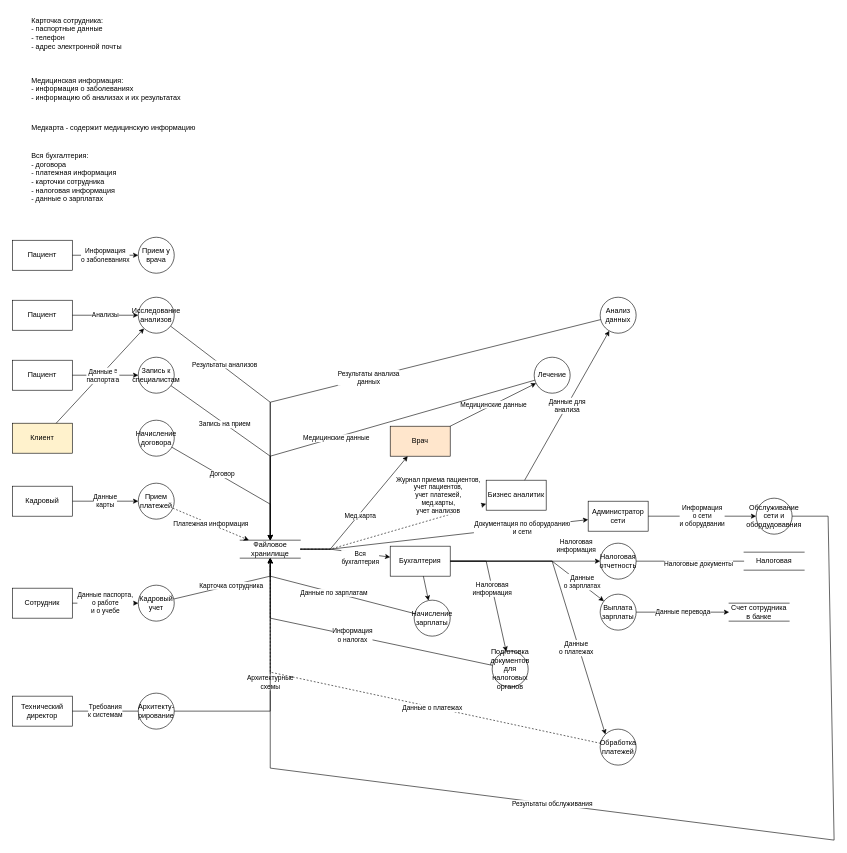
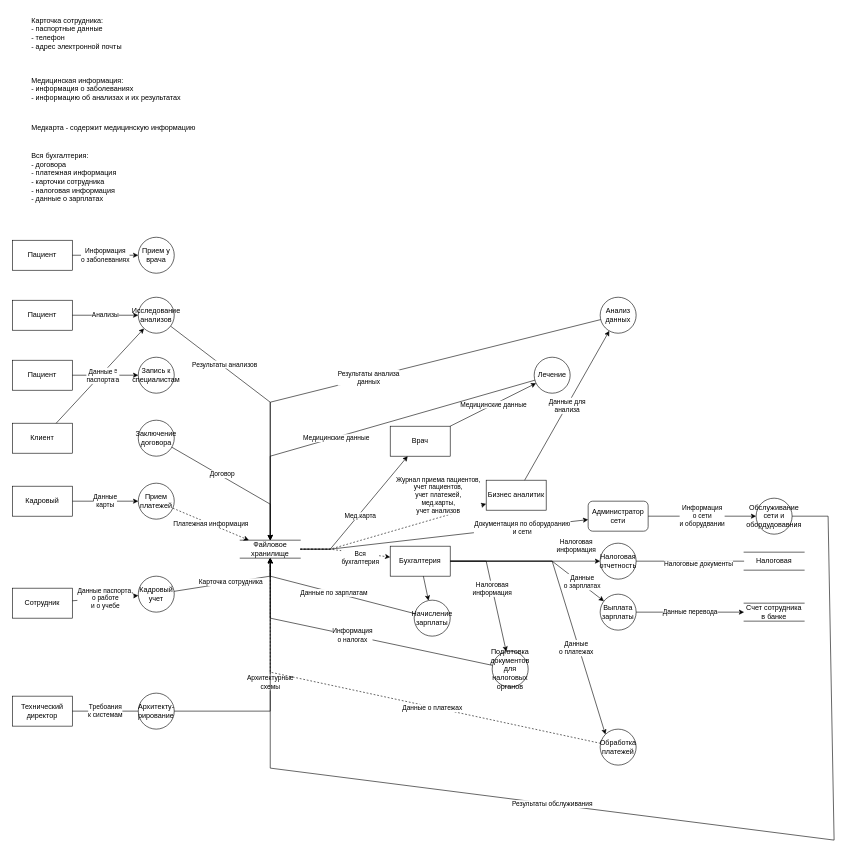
edge "Запись к специалистам" -> "Файловое хранилище": removed, label "Запись на прием"
node "Клиент": fillcolor #fff2cc -> #ffffff
node "Начисление договора": label "Начисление договора" -> "Заключение договора"
node "Врач": fillcolor #ffe6cc -> #ffffff
node "Администратор сети": shape rectangle -> rounded rectangle
edge "Файловое хранилище" -> "Бухгалтерия": style solid -> dashed
node "Кадровый учет": moved (156, 603) -> (156, 594)
node "Счет сотрудника в банке": moved (759, 612) -> (774, 612)
